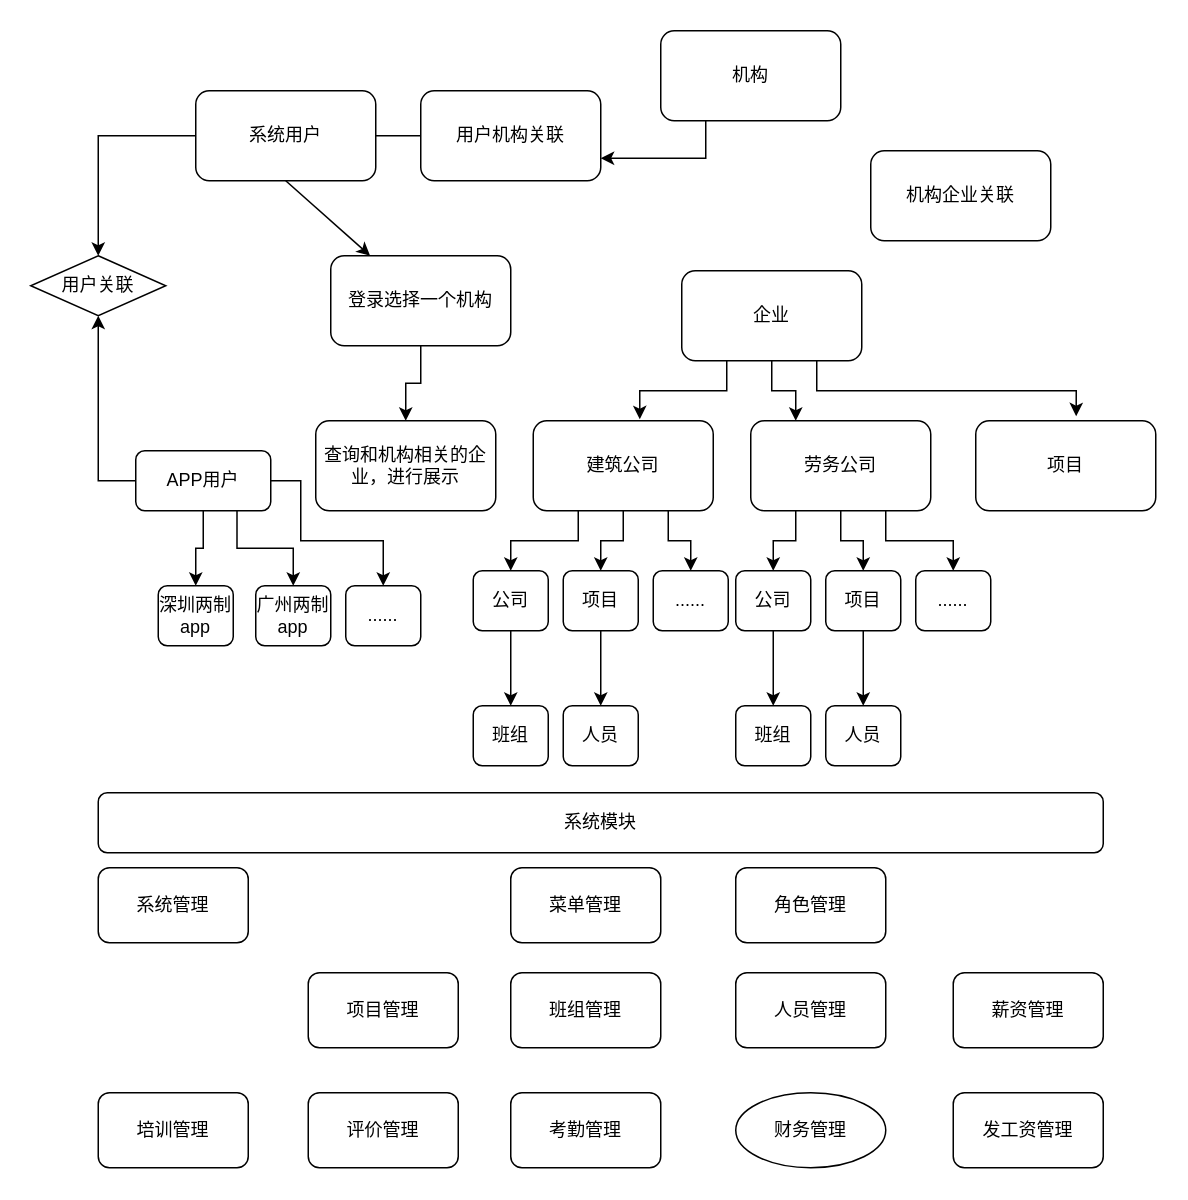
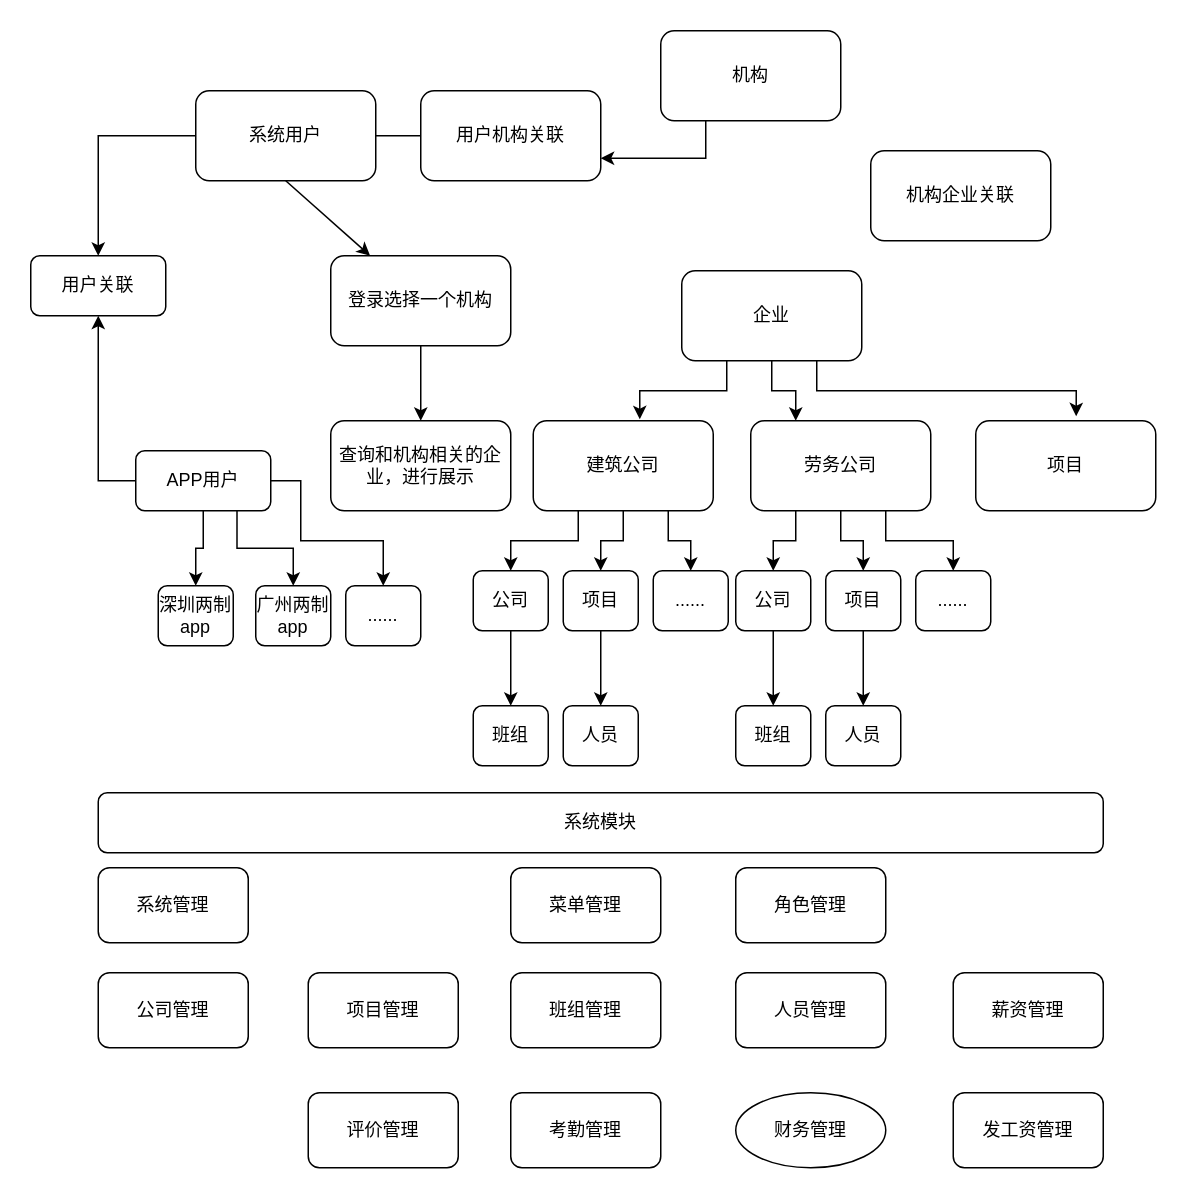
node "用户关联": shape diamond -> rounded rectangle
node "查询和机构相关的企业，进行展示": moved (406, 466) -> (421, 466)
node "公司管理": added
node "培训管理": removed
